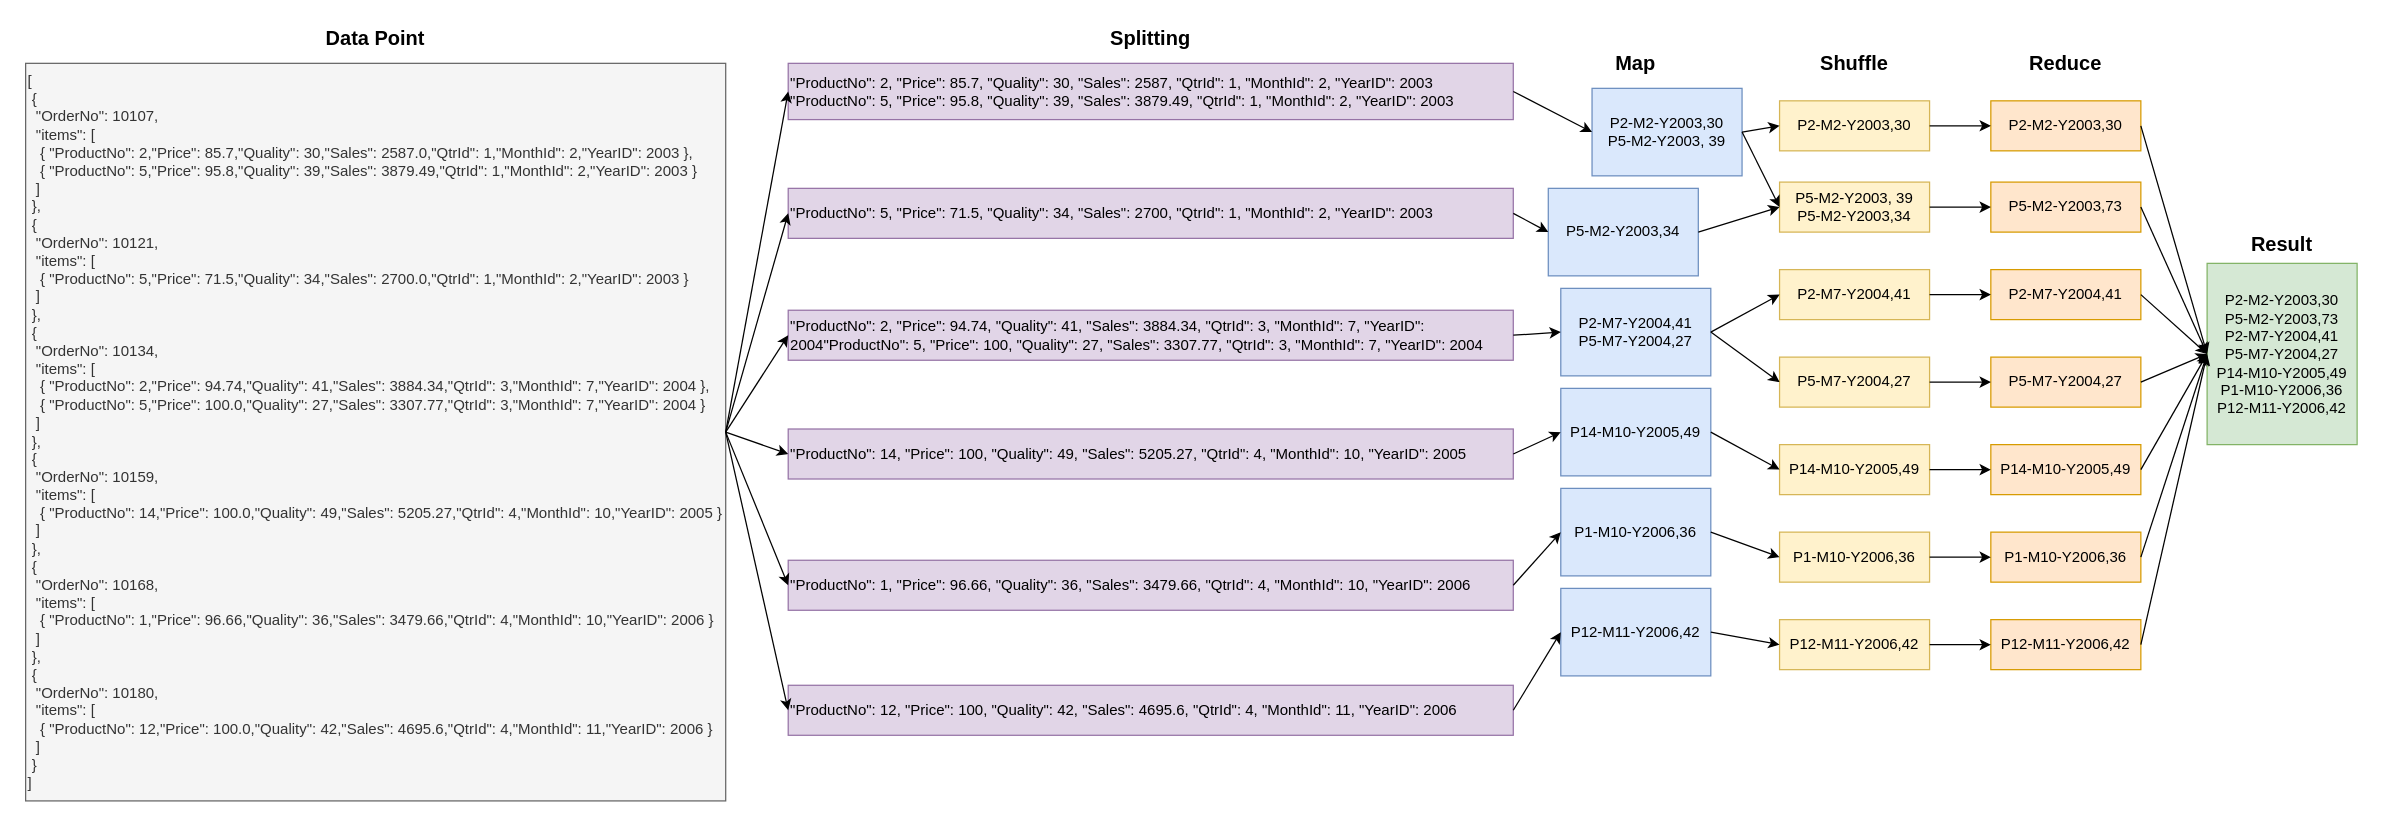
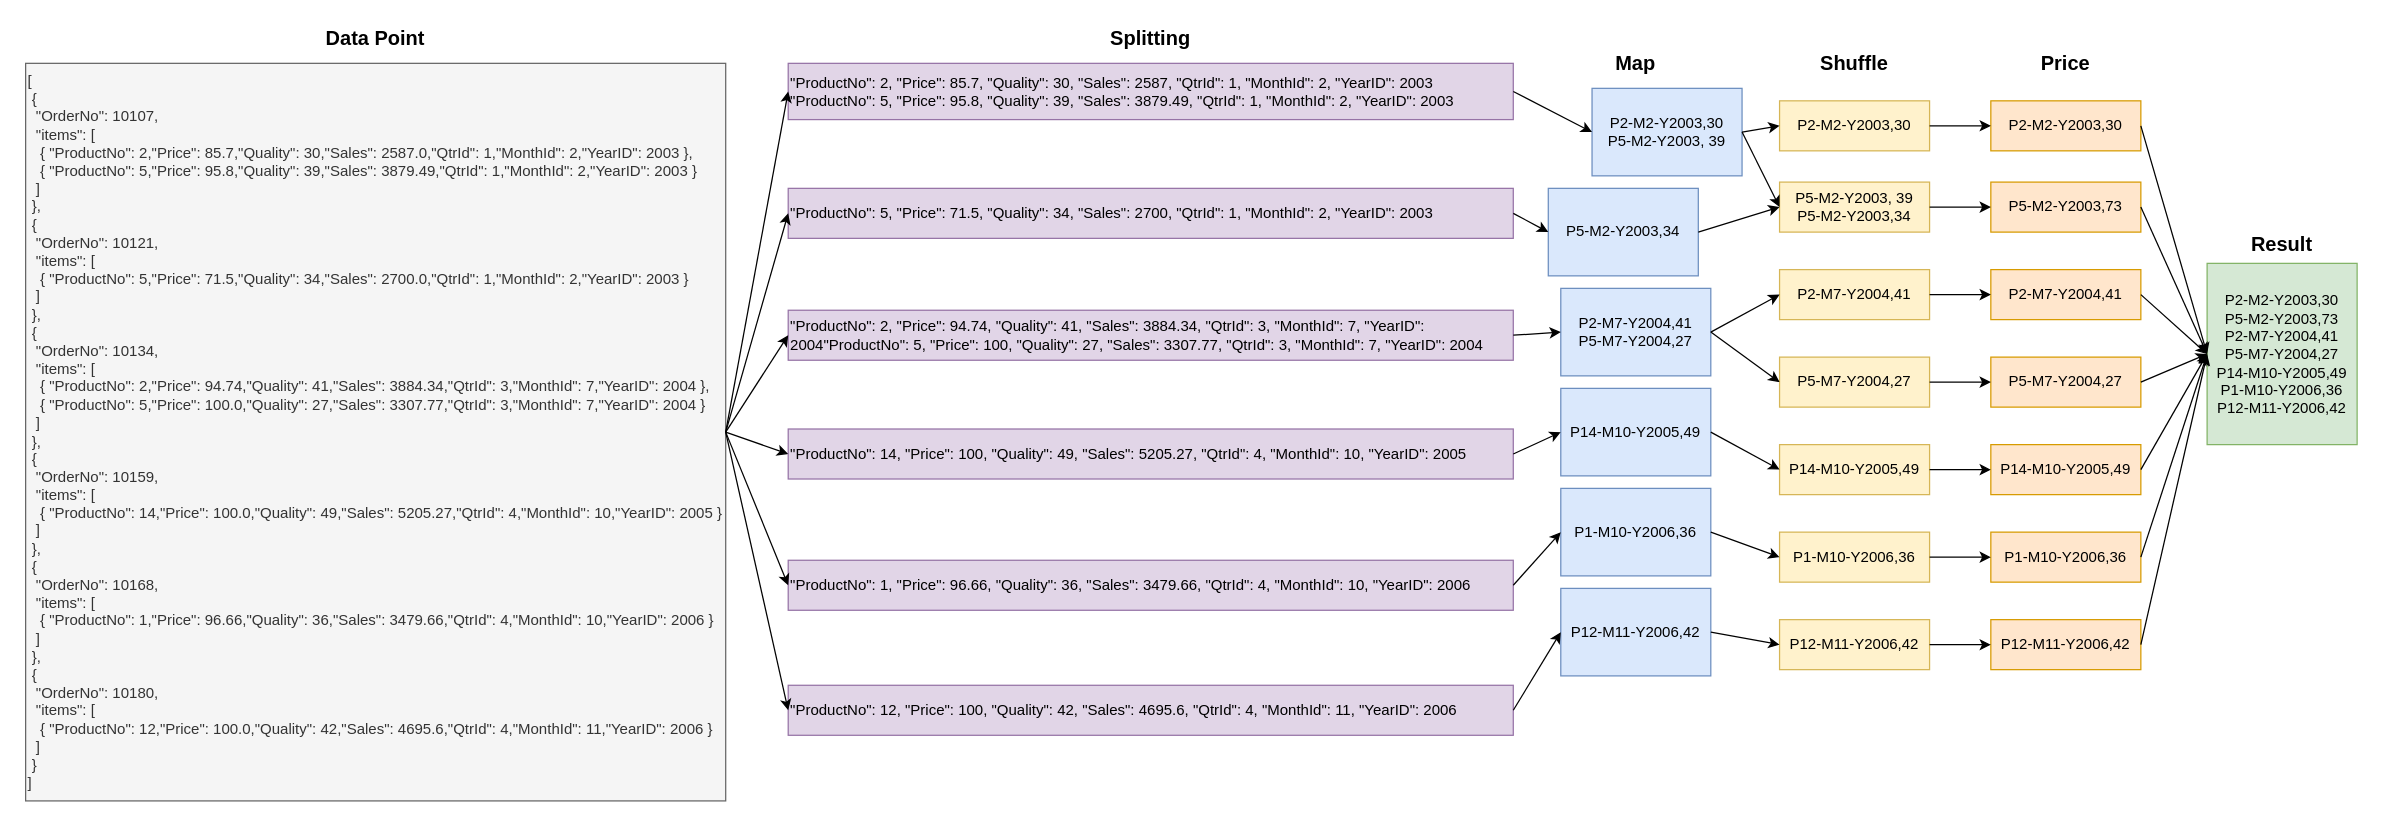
node "Reduce": label "Reduce" -> "Price"
